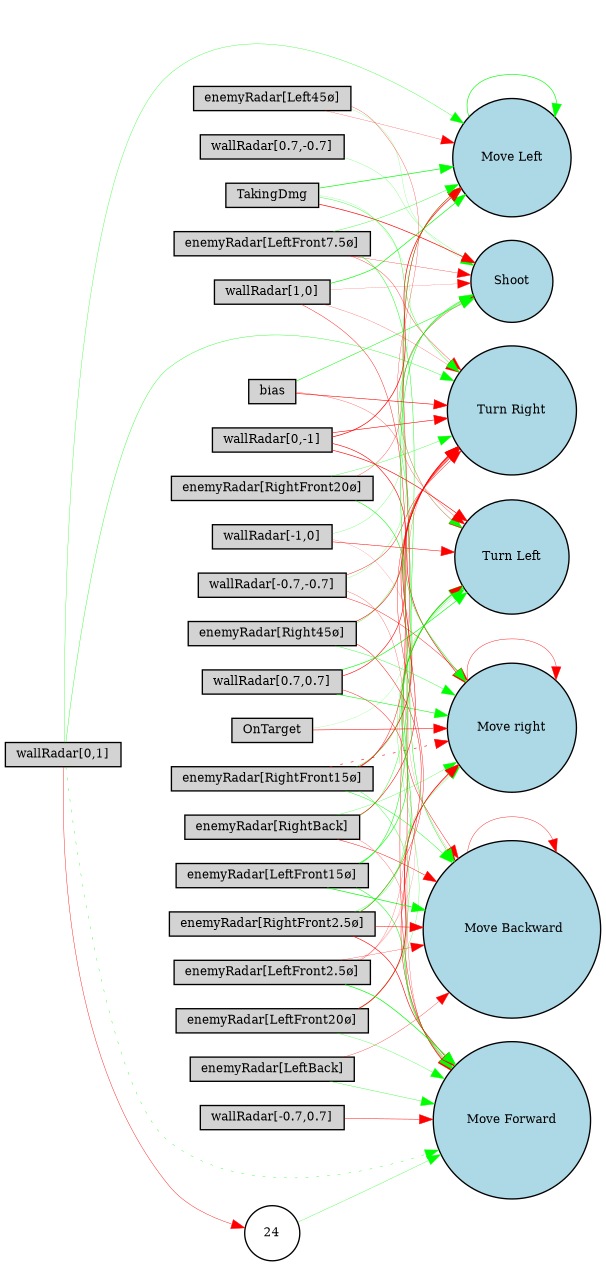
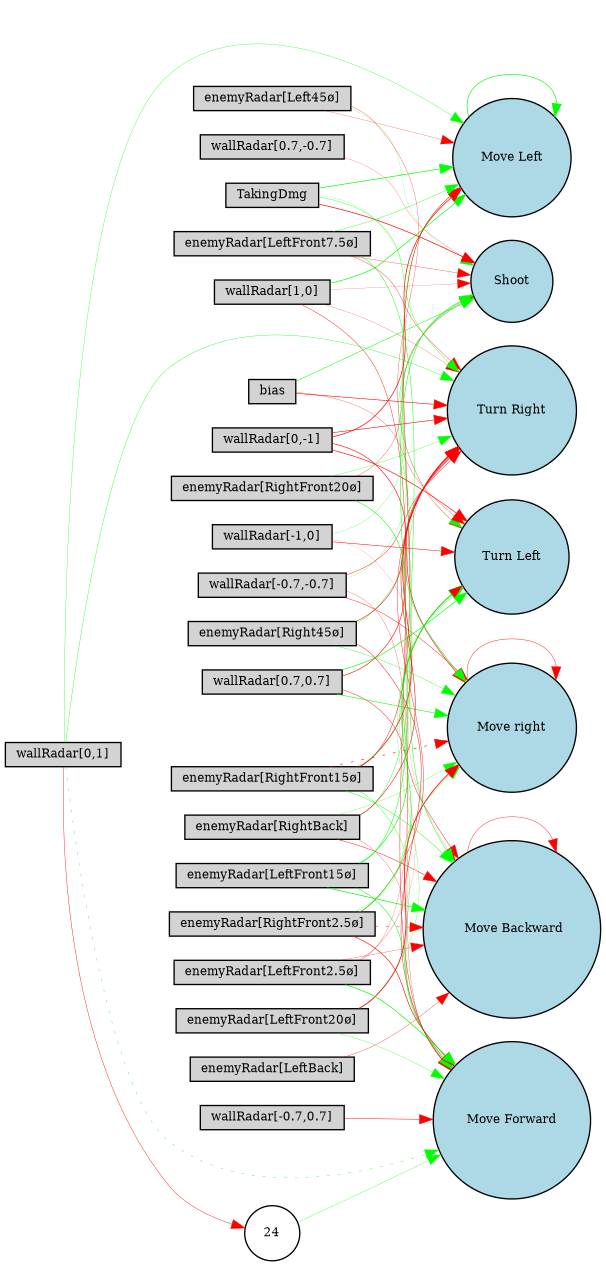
edge "wallRadar[0.7,-0.7]" -> "Shoot": color green -> red
node "OnTarget": removed
edge "enemyRadar[RightFront2.5ø]" -> "Move Backward": style solid -> dotted
edge "enemyRadar[LeftBack]" -> "Move Forward": removed
